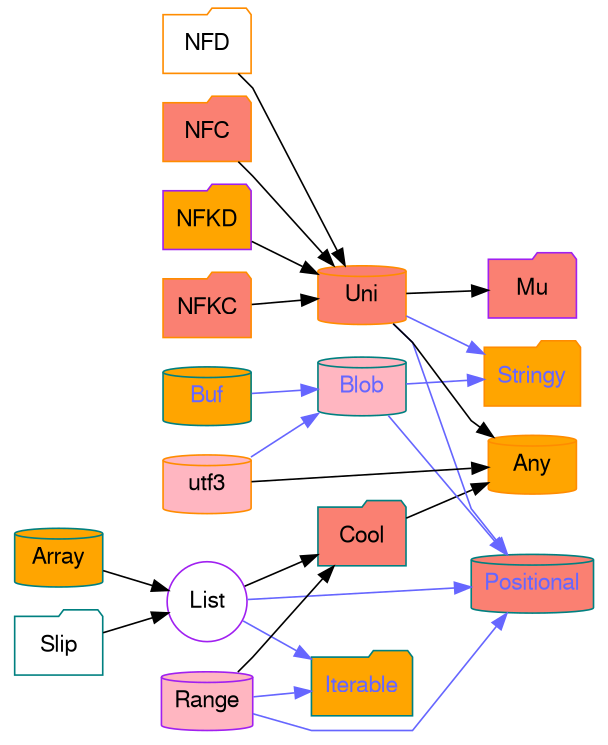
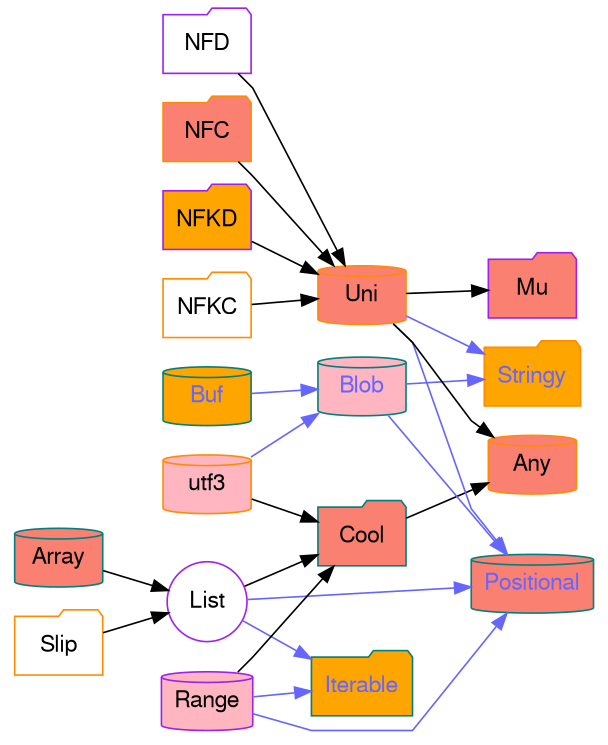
node "NFD": color darkorange -> purple
node "NFKC": fillcolor salmon -> white
node "Any": fillcolor orange -> salmon
edge "utf3" -> "Any": now "utf3" -> "Cool"
node "Array": fillcolor orange -> salmon
node "Slip": color teal -> darkorange
